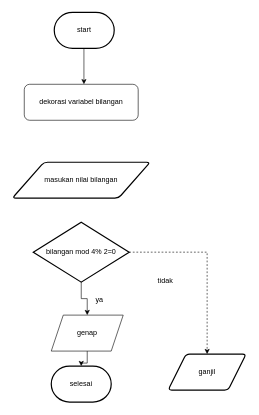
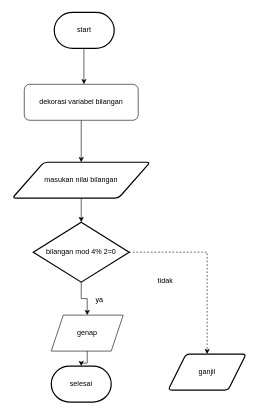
edge "dekorasi variabel bilangan" -> "masukan nilai bilangan": added
edge "masukan nilai bilangan" -> "bilangan mod 4% 2=0": added
